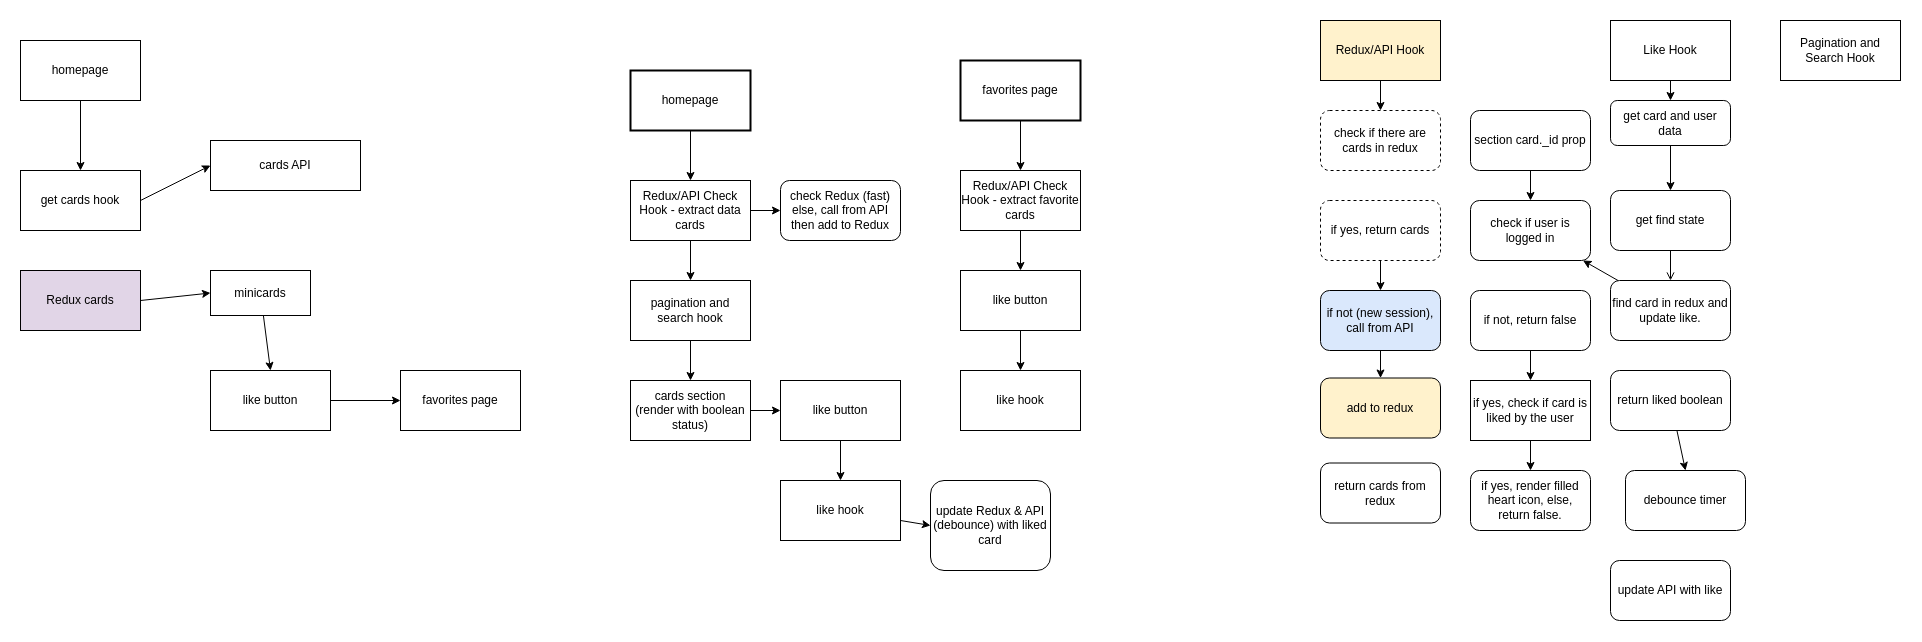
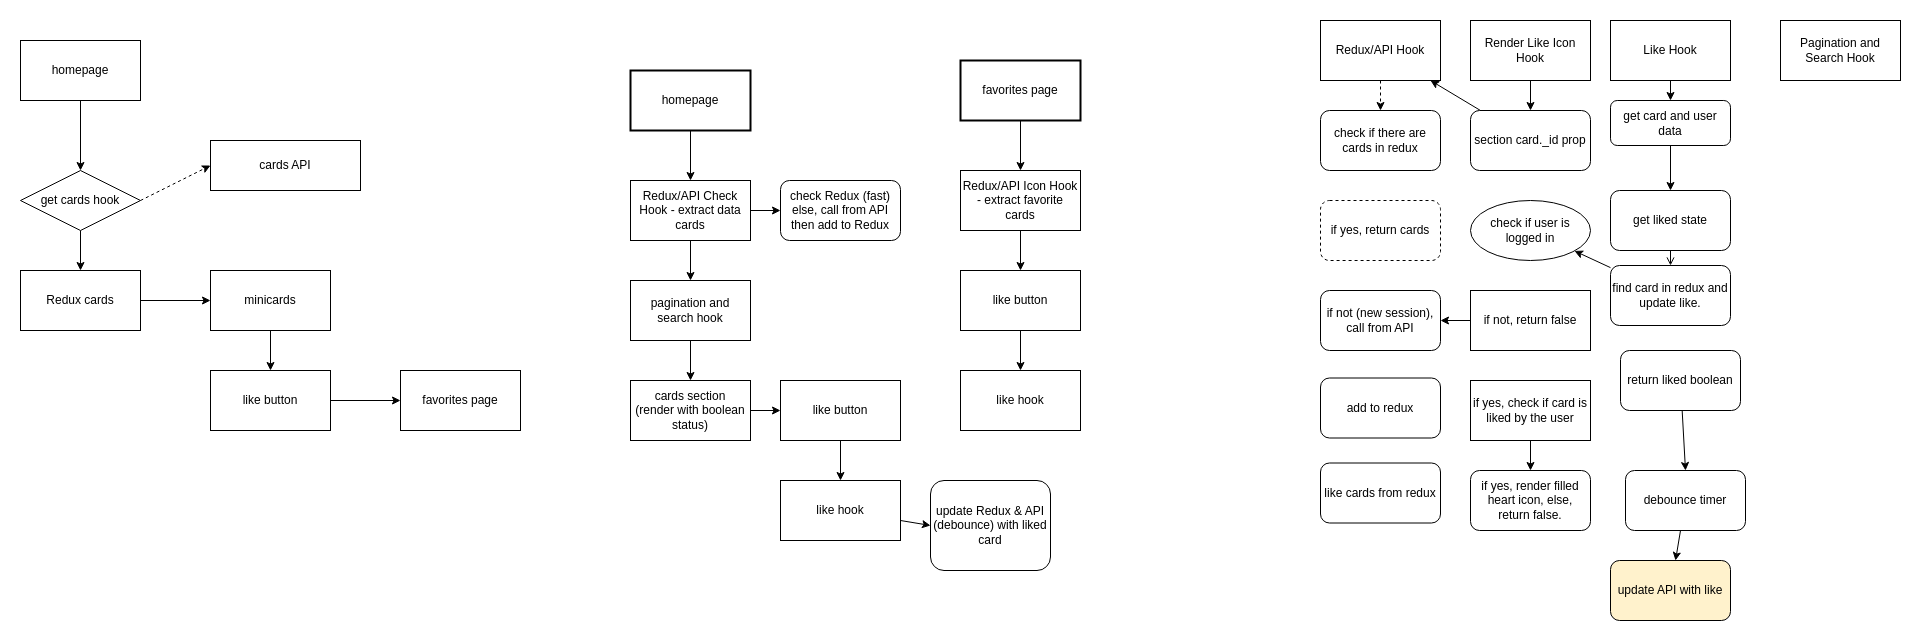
node "Redux/API Hook": fillcolor #fff2cc -> #ffffff
node "Render Like Icon Hook": added
edge "Render Like Icon Hook" -> "section card._id prop": added
edge "Redux/API Hook" -> "check if there are cards in redux": style solid -> dashed
node "check if there are cards in redux": style dashed -> solid
edge "section card._id prop" -> "check if user is logged in": now "section card._id prop" -> "Redux/API Hook"
edge "get cards hook" -> "cards API": style solid -> dashed
node "get cards hook": shape rectangle -> diamond
node "Redux/API Check Hook - extract favorite cards": label "Redux/API Check Hook - extract favorite cards" -> "Redux/API Icon Hook - extract favorite cards"
node "get find state": label "get find state" -> "get liked state"
node "check if user is logged in": shape rounded rectangle -> ellipse
edge "get cards hook" -> "Redux cards": added
edge "if yes, return cards" -> "if not (new session), call from API": removed
node "minicards": size 100x45 -> 120x60
node "Redux cards": fillcolor #e1d5e7 -> #ffffff
node "find card in redux and update like.": moved (1671, 311) -> (1671, 296)
node "if not (new session), call from API": fillcolor #dae8fc -> #ffffff
node "if not, return false": shape rounded rectangle -> rectangle
edge "if not (new session), call from API" -> "add to redux": removed
edge "if not, return false" -> "if yes, check if card is liked by the user": now "if not, return false" -> "if not (new session), call from API"
node "return liked boolean": moved (1671, 401) -> (1681, 381)
node "add to redux": fillcolor #fff2cc -> #ffffff
node "return cards from redux": label "return cards from redux" -> "like cards from redux"
edge "debounce timer" -> "update API with like": added
node "update API with like": fillcolor #ffffff -> #fff2cc
